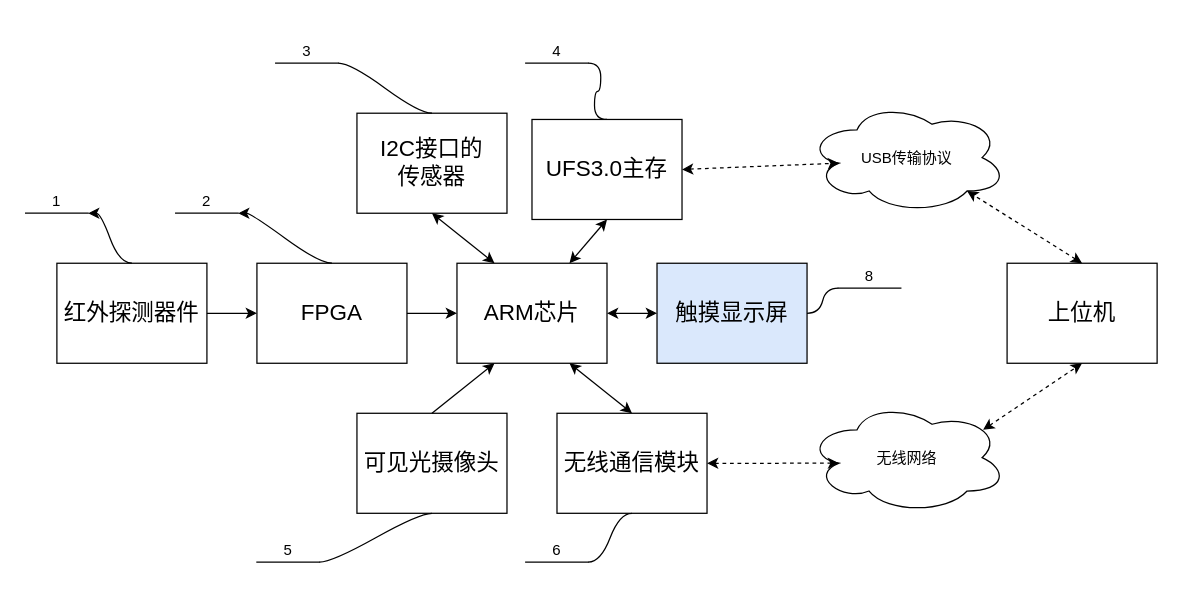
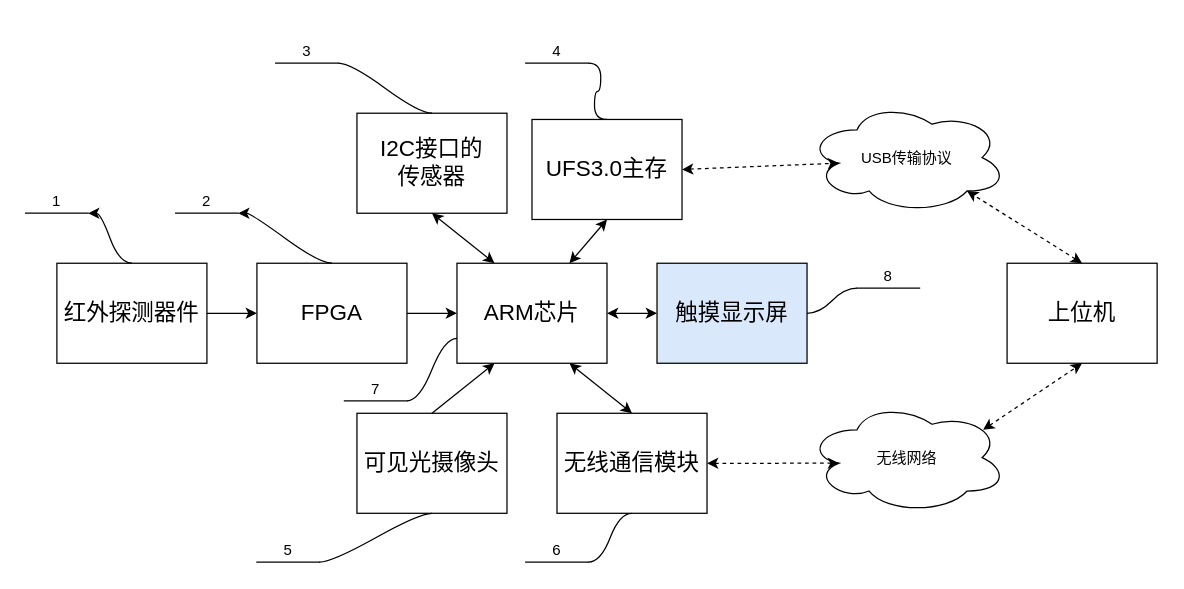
node "8": moved (869, 269) -> (888, 269)
edge "ARM芯片" -- "7": added
node "7": added
